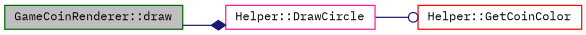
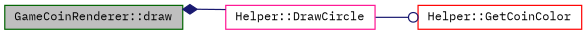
edge "GameCoinRenderer::draw" -> "Helper::DrawCircle": reversed
